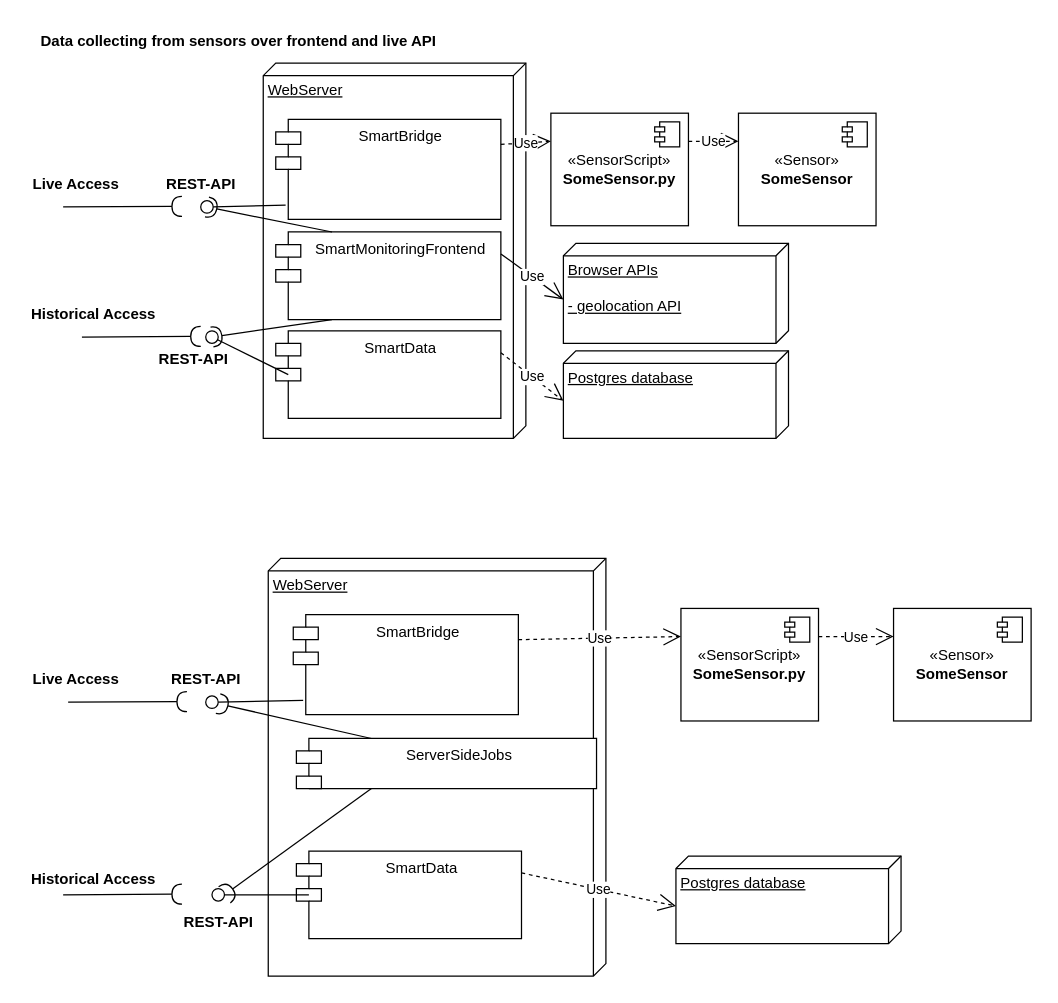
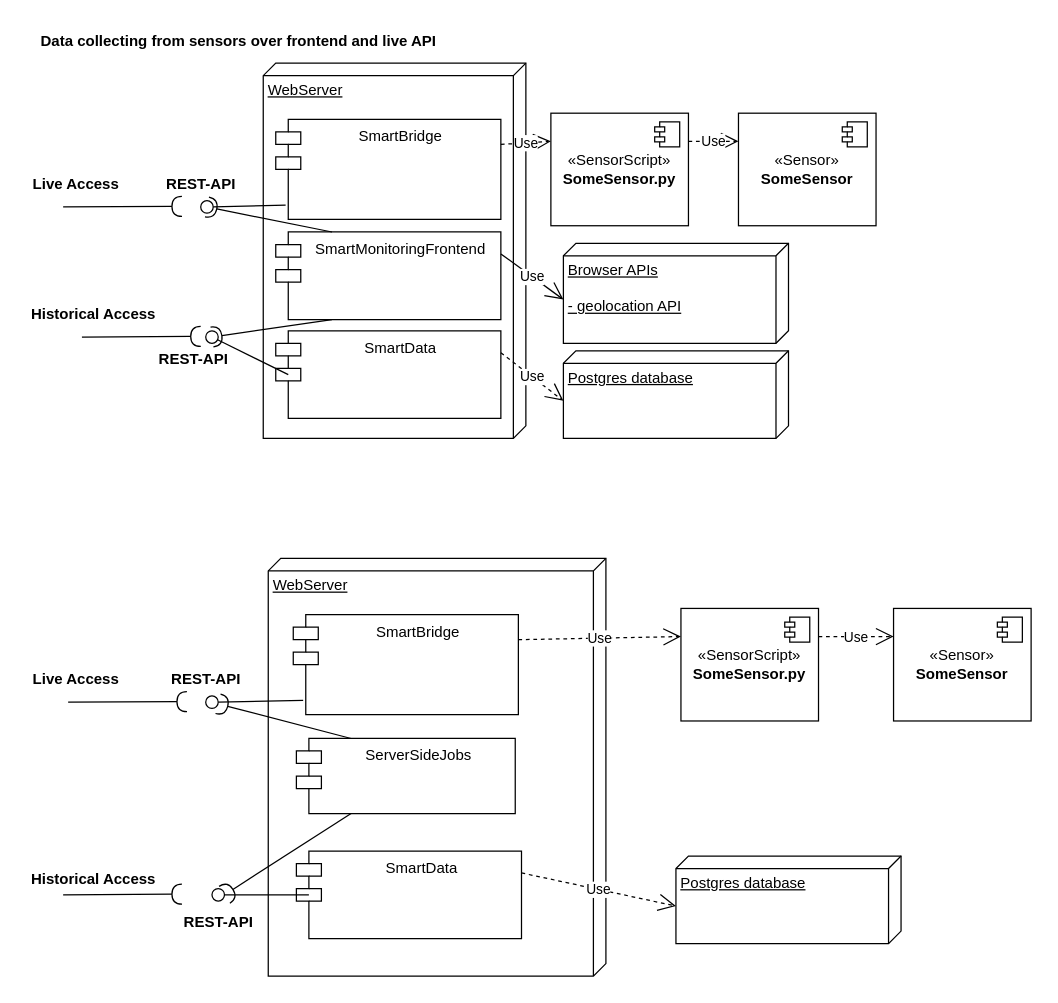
node "ServerSideJobs": size 300x50 -> 219x75
